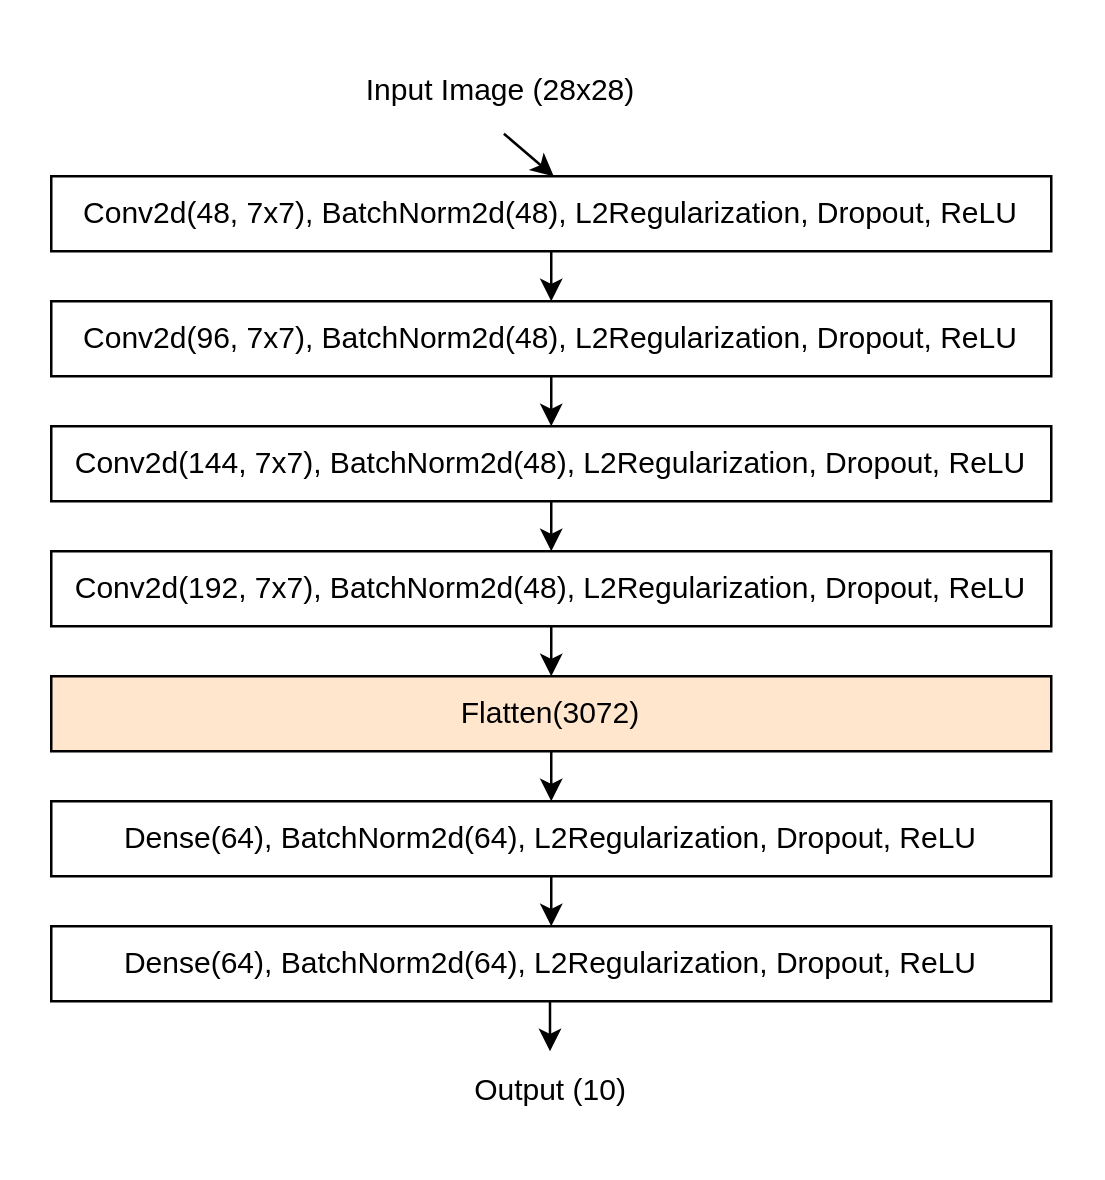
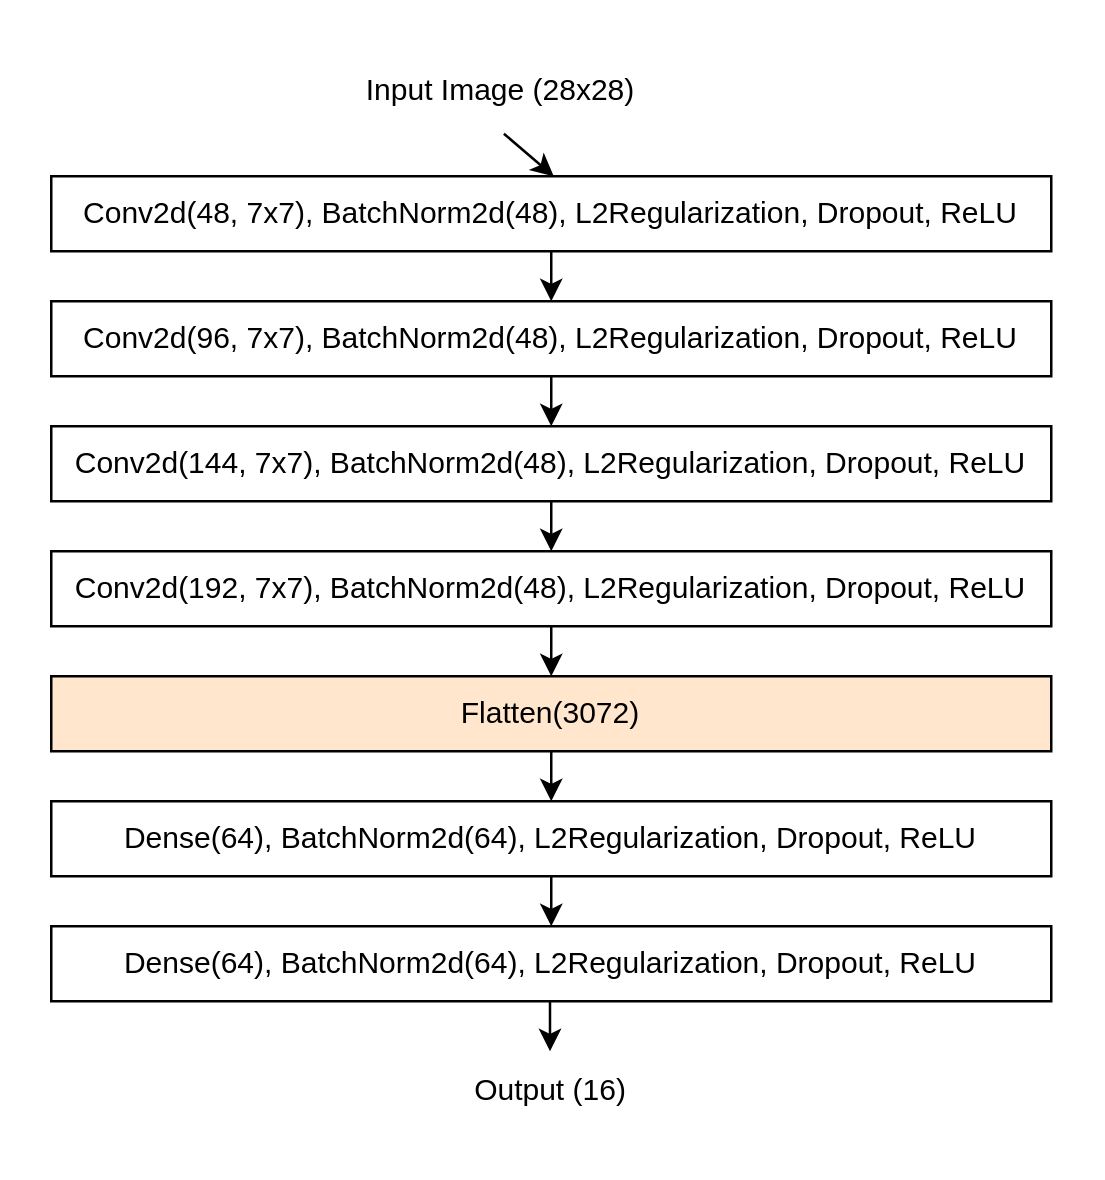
node "Output (10)": label "Output (10)" -> "Output (16)"
